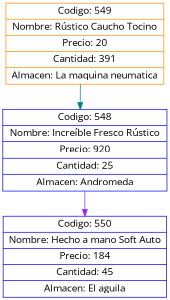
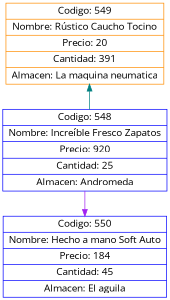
edge "Codigo: 549" -> "Codigo: 548": reversed
node "Codigo: 548": text "Nombre: Increíble Fresco Rústico" -> "Nombre: Increíble Fresco Zapatos"
